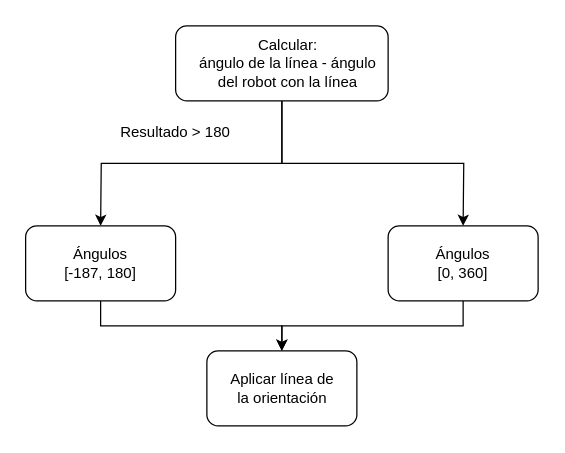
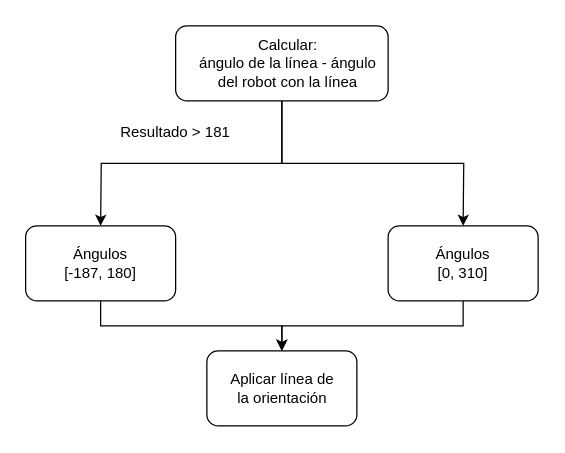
node "Resultado > 180": label "Resultado > 180" -> "Resultado > 181"
node "Ángulos [0, 360]": label "Ángulos [0, 360]" -> "Ángulos [0, 310]"
